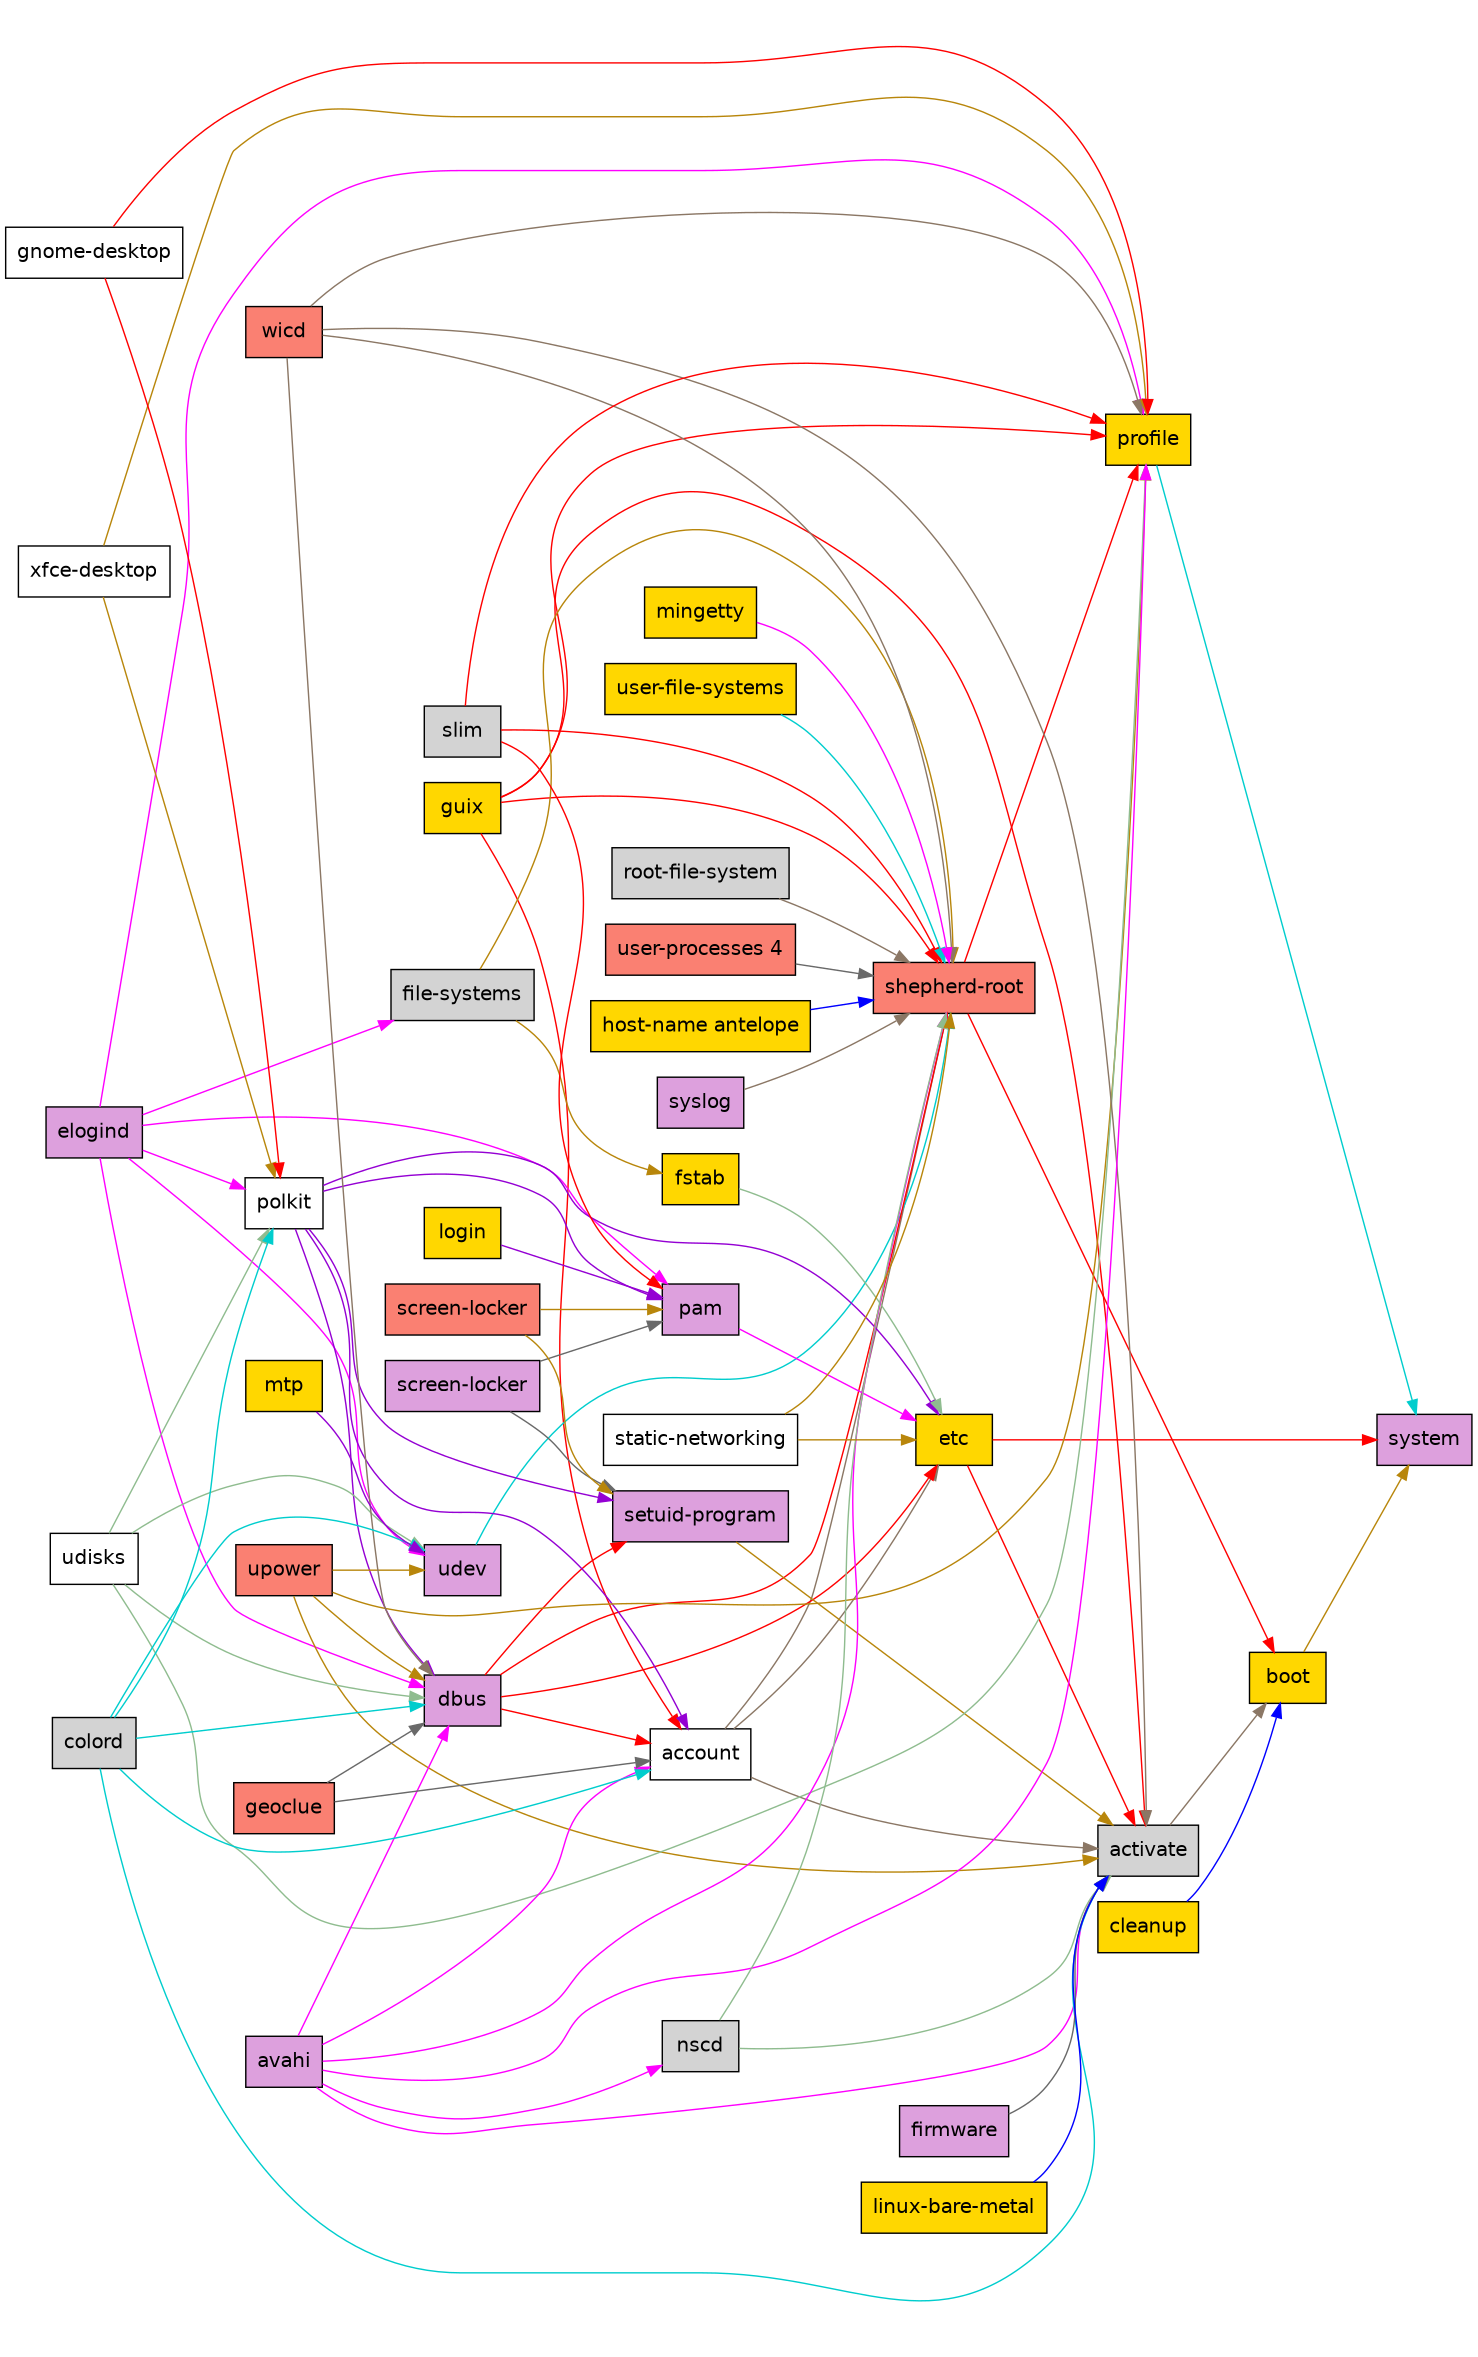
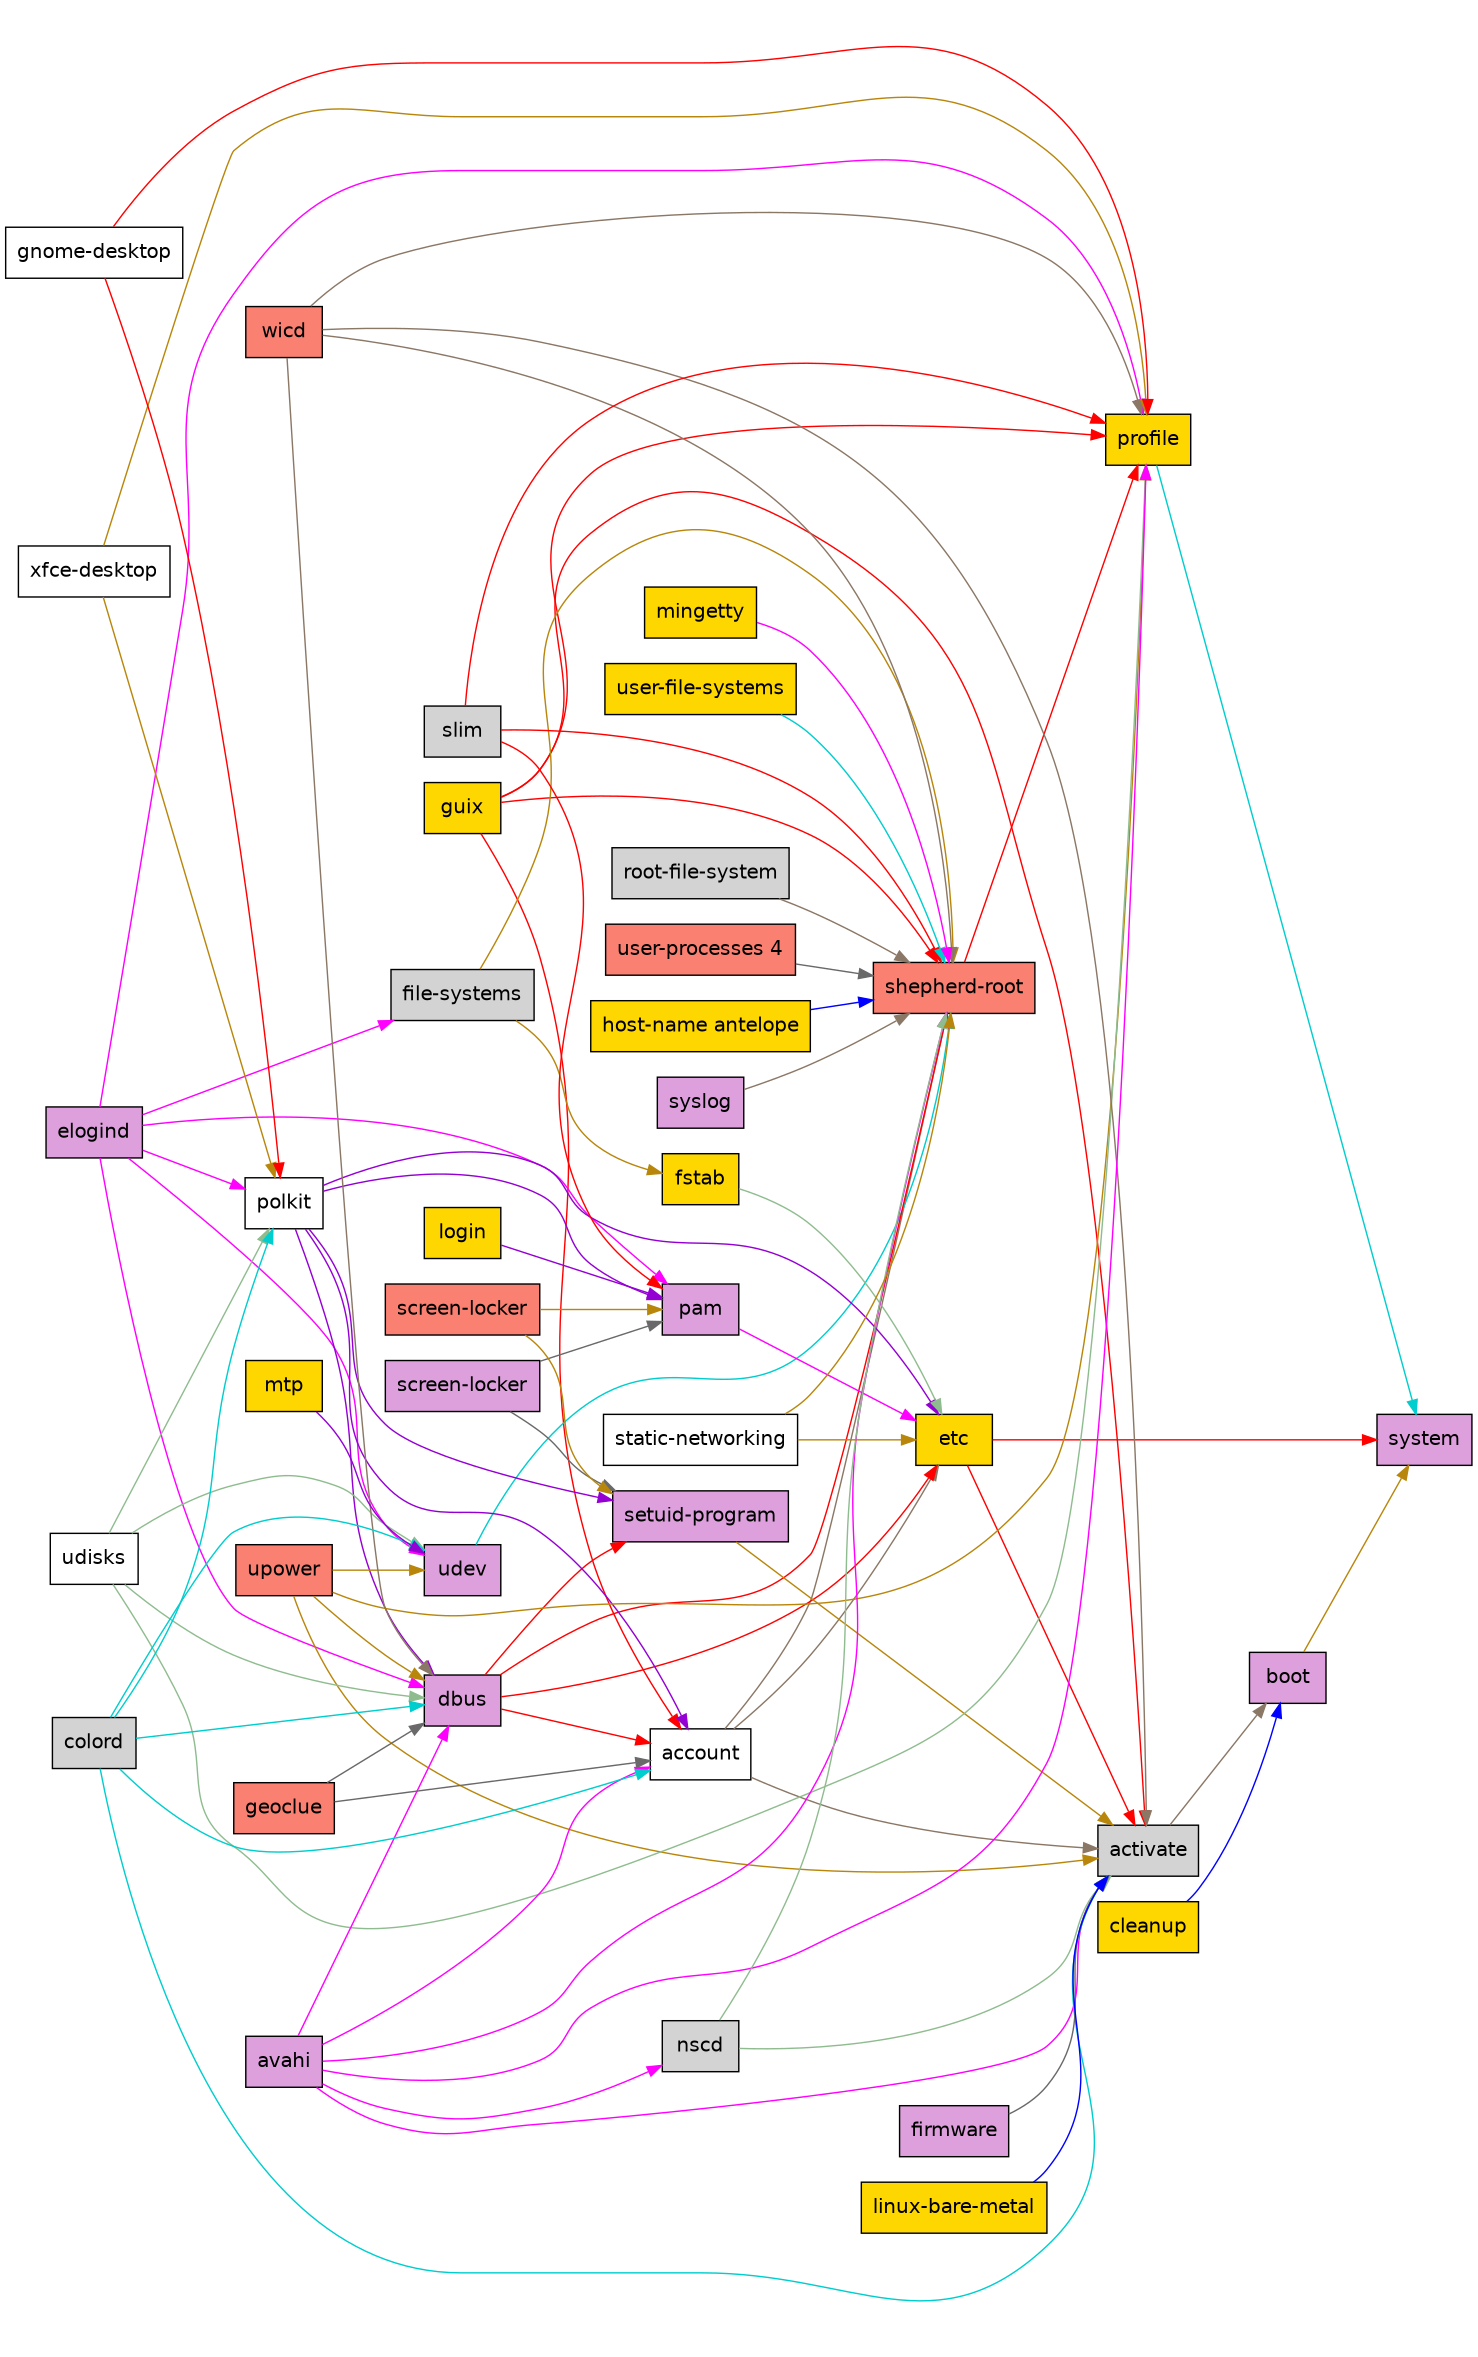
edge "shepherd-root" -> "boot": removed
node "boot": fillcolor gold -> plum
